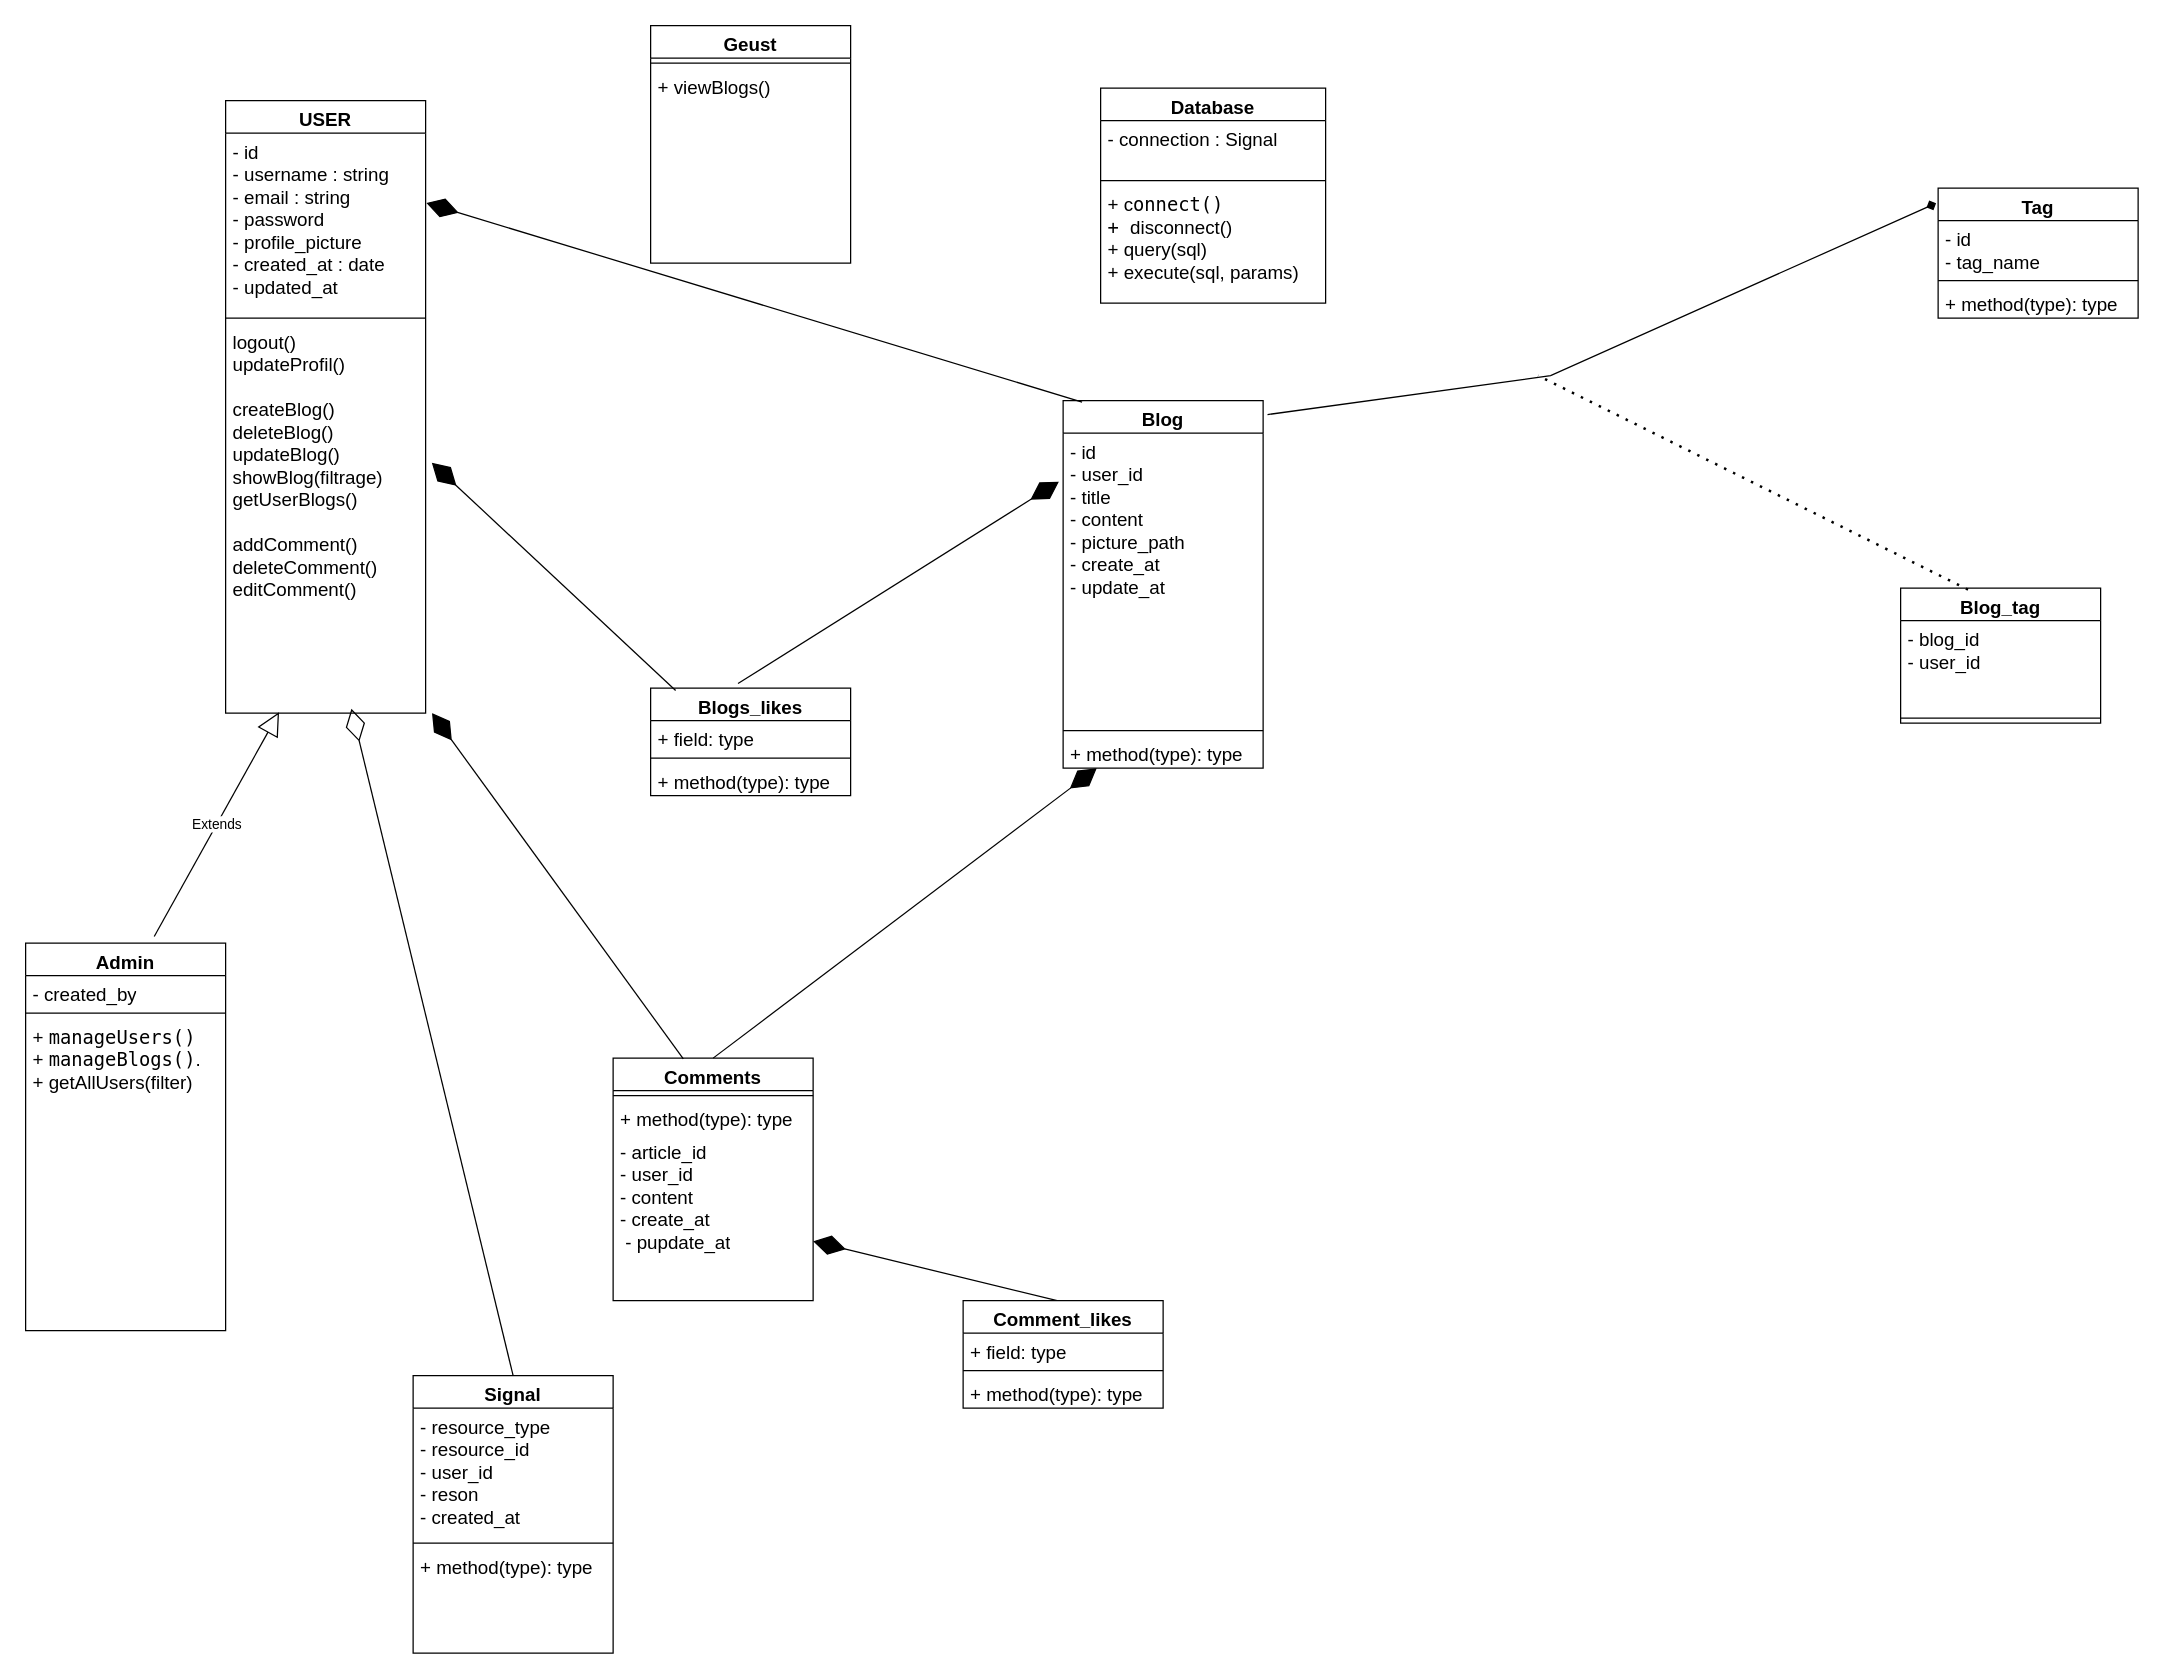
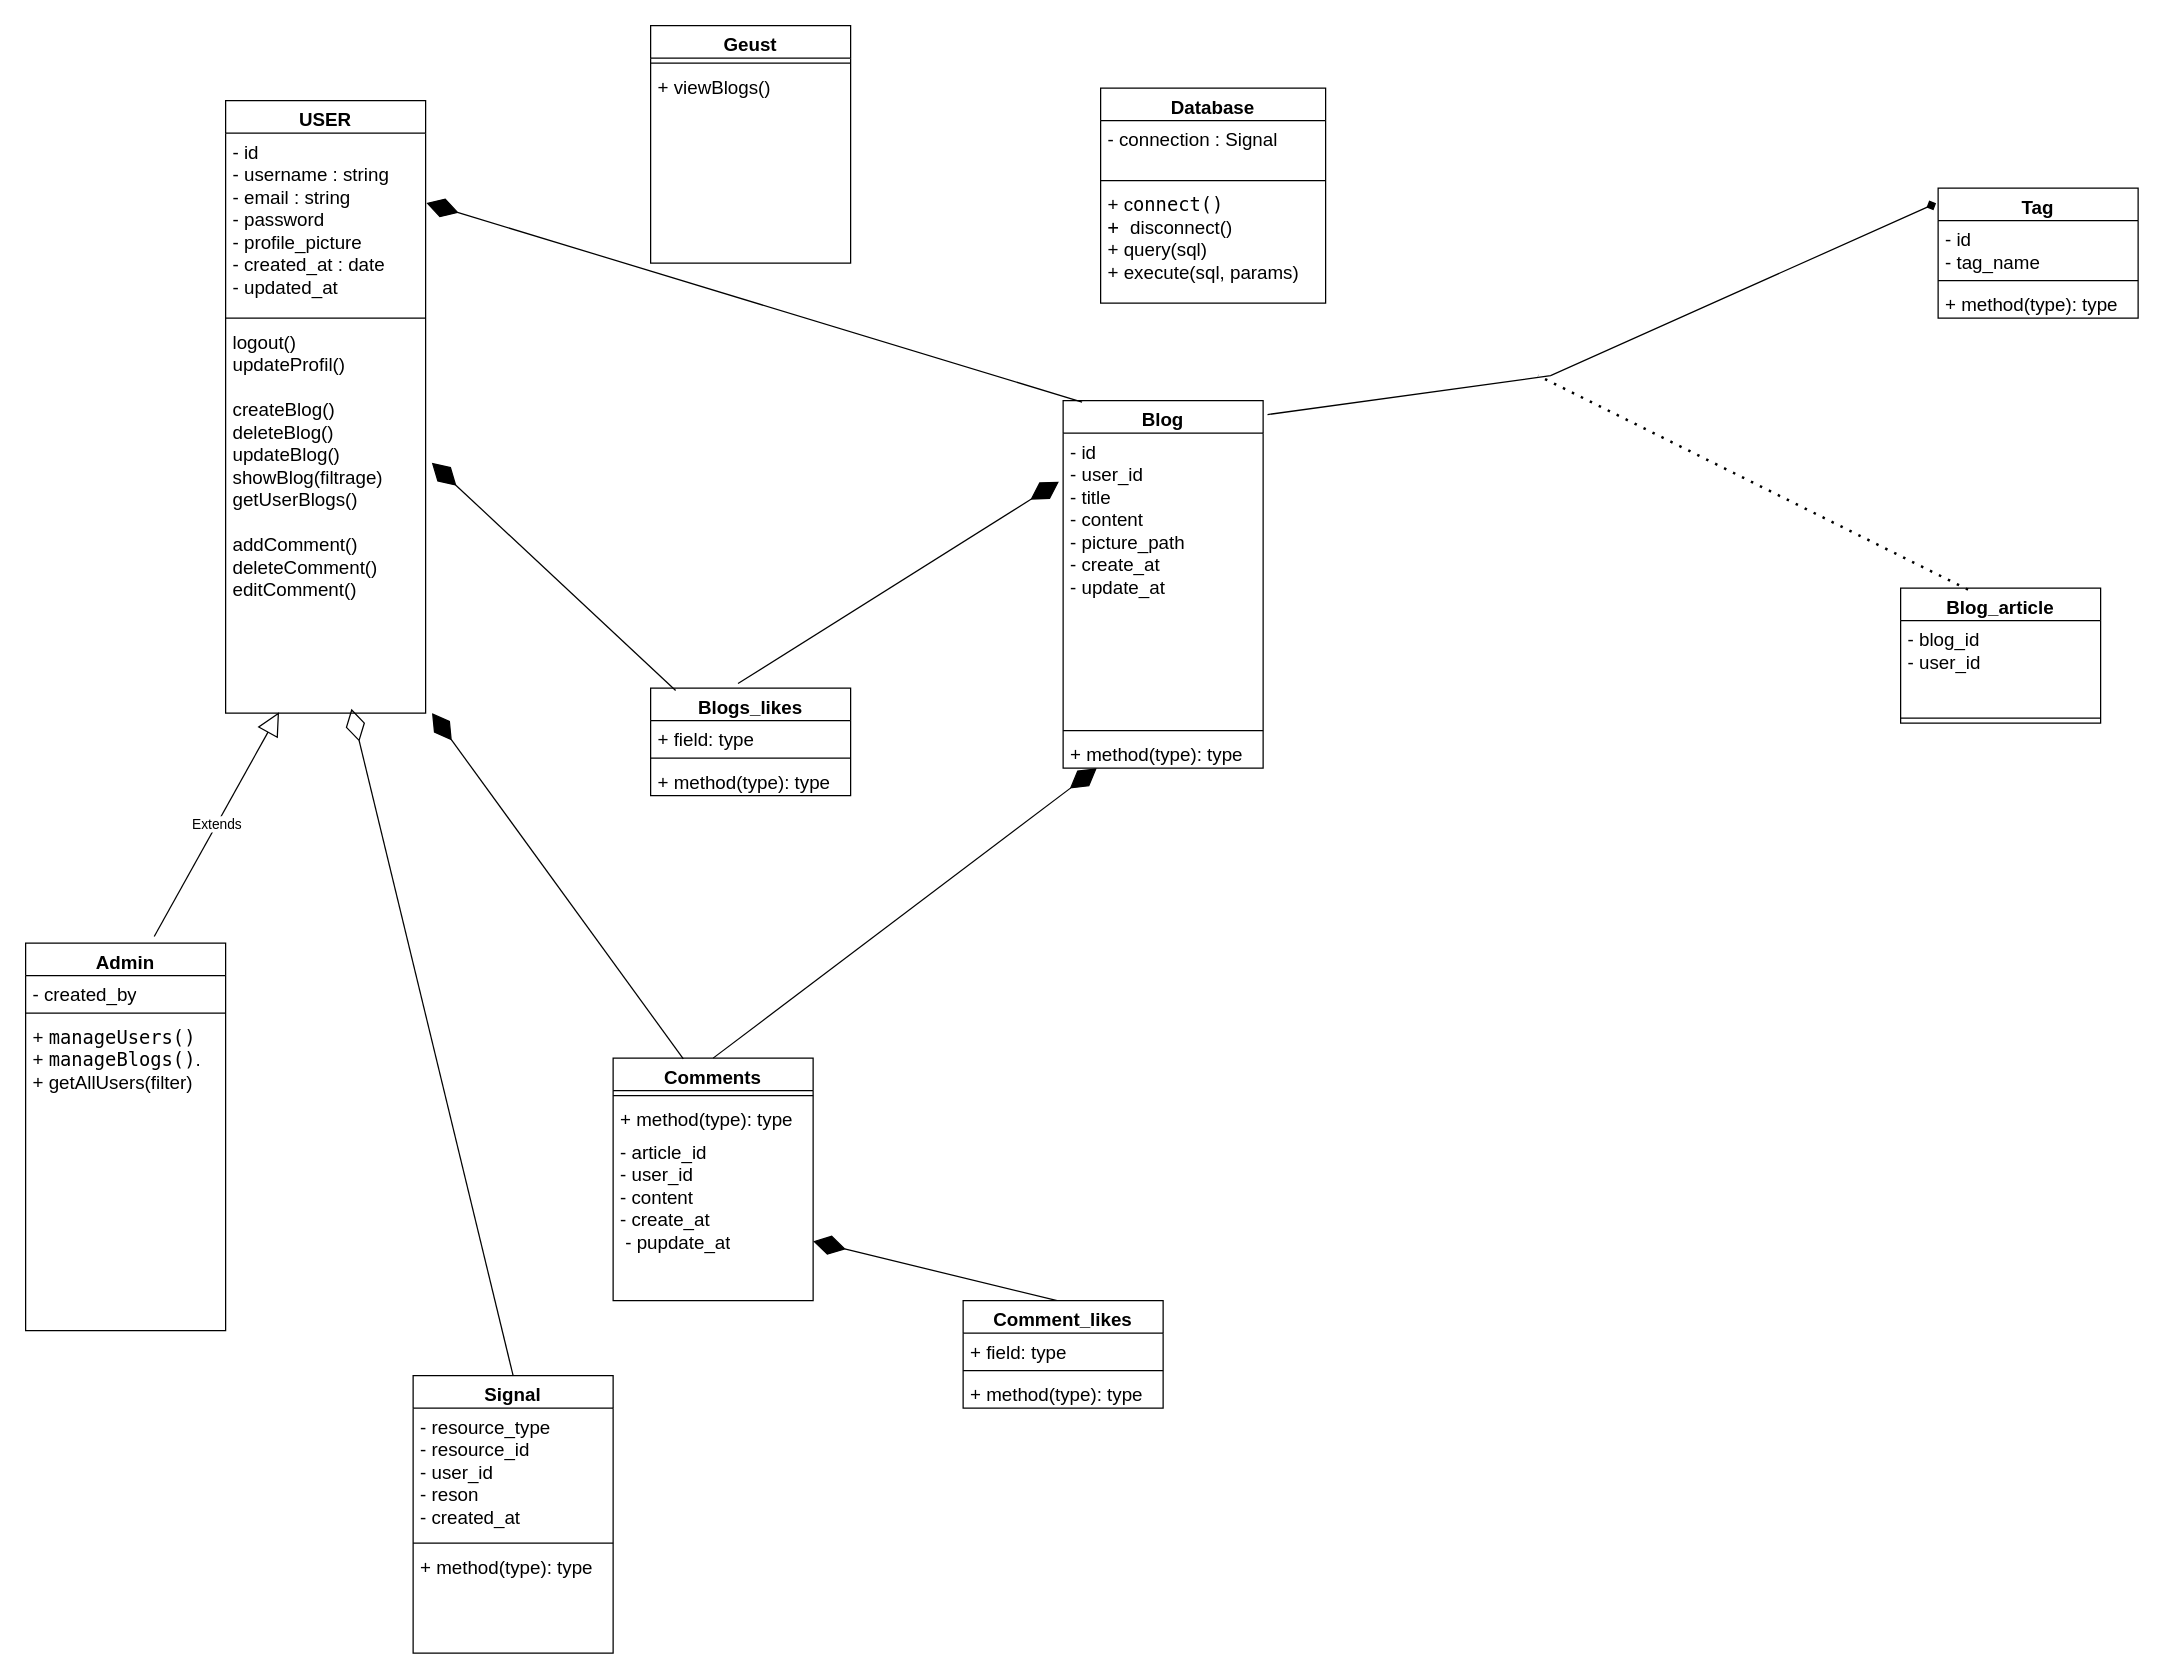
node "Blog_tag": label "Blog_tag" -> "Blog_article"
